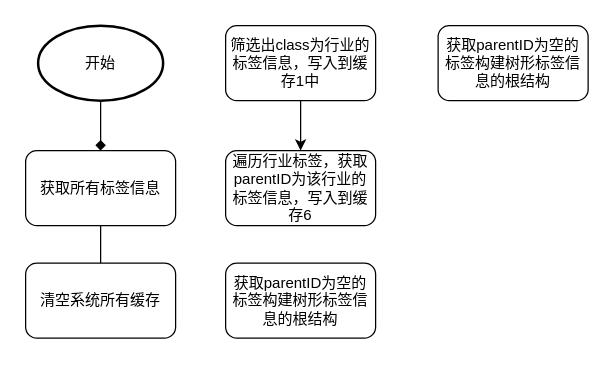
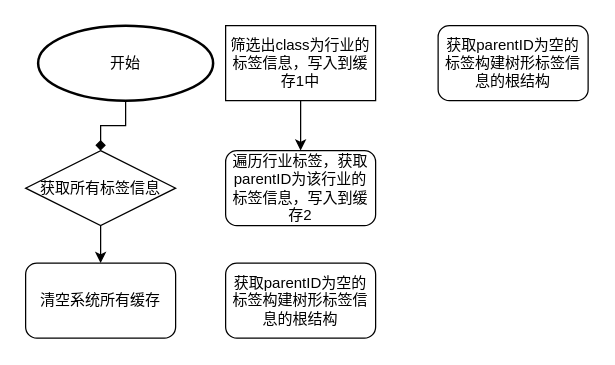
node "开始": size 125x75 -> 175x75
node "筛选出class为行业的标签信息，写入到缓存1中": shape rounded rectangle -> rectangle
node "获取所有标签信息": shape rounded rectangle -> diamond
node "遍历行业标签，获取parentID为该行业的标签信息，写入到缓存6": label "遍历行业标签，获取parentID为该行业的标签信息，写入到缓存6" -> "遍历行业标签，获取parentID为该行业的标签信息，写入到缓存2"
edge "获取所有标签信息" -- "清空系统所有缓存": arrowhead none -> classic
